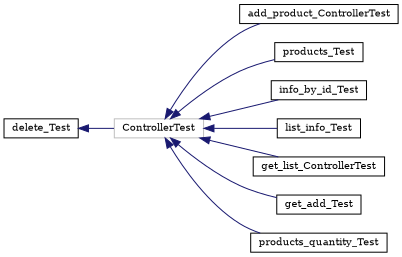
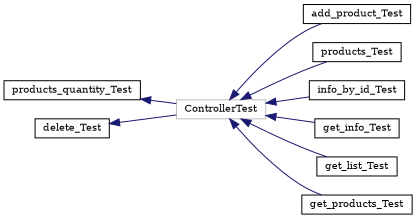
node "add_product_ControllerTest": label "add_product_ControllerTest" -> "add_product_Test"
node "list_info_Test": label "list_info_Test" -> "get_info_Test"
node "get_list_ControllerTest": label "get_list_ControllerTest" -> "get_list_Test"
edge "products_quantity_Test" -> "ControllerTest": reversed
node "get_add_Test": label "get_add_Test" -> "get_products_Test"
